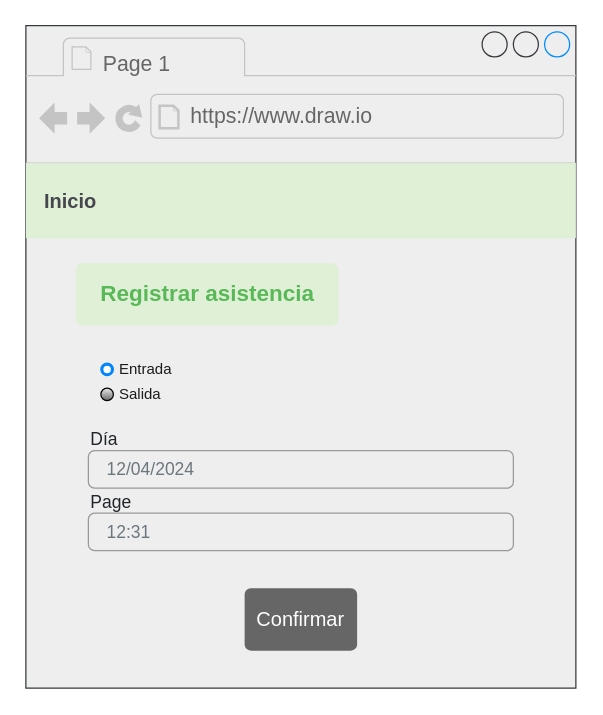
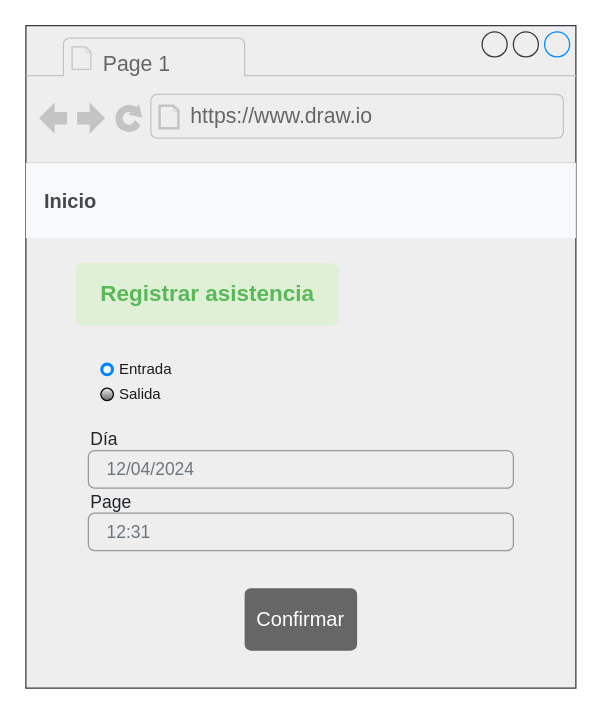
node "Inicio": fillcolor #e0f0d6 -> #f8f9fa
